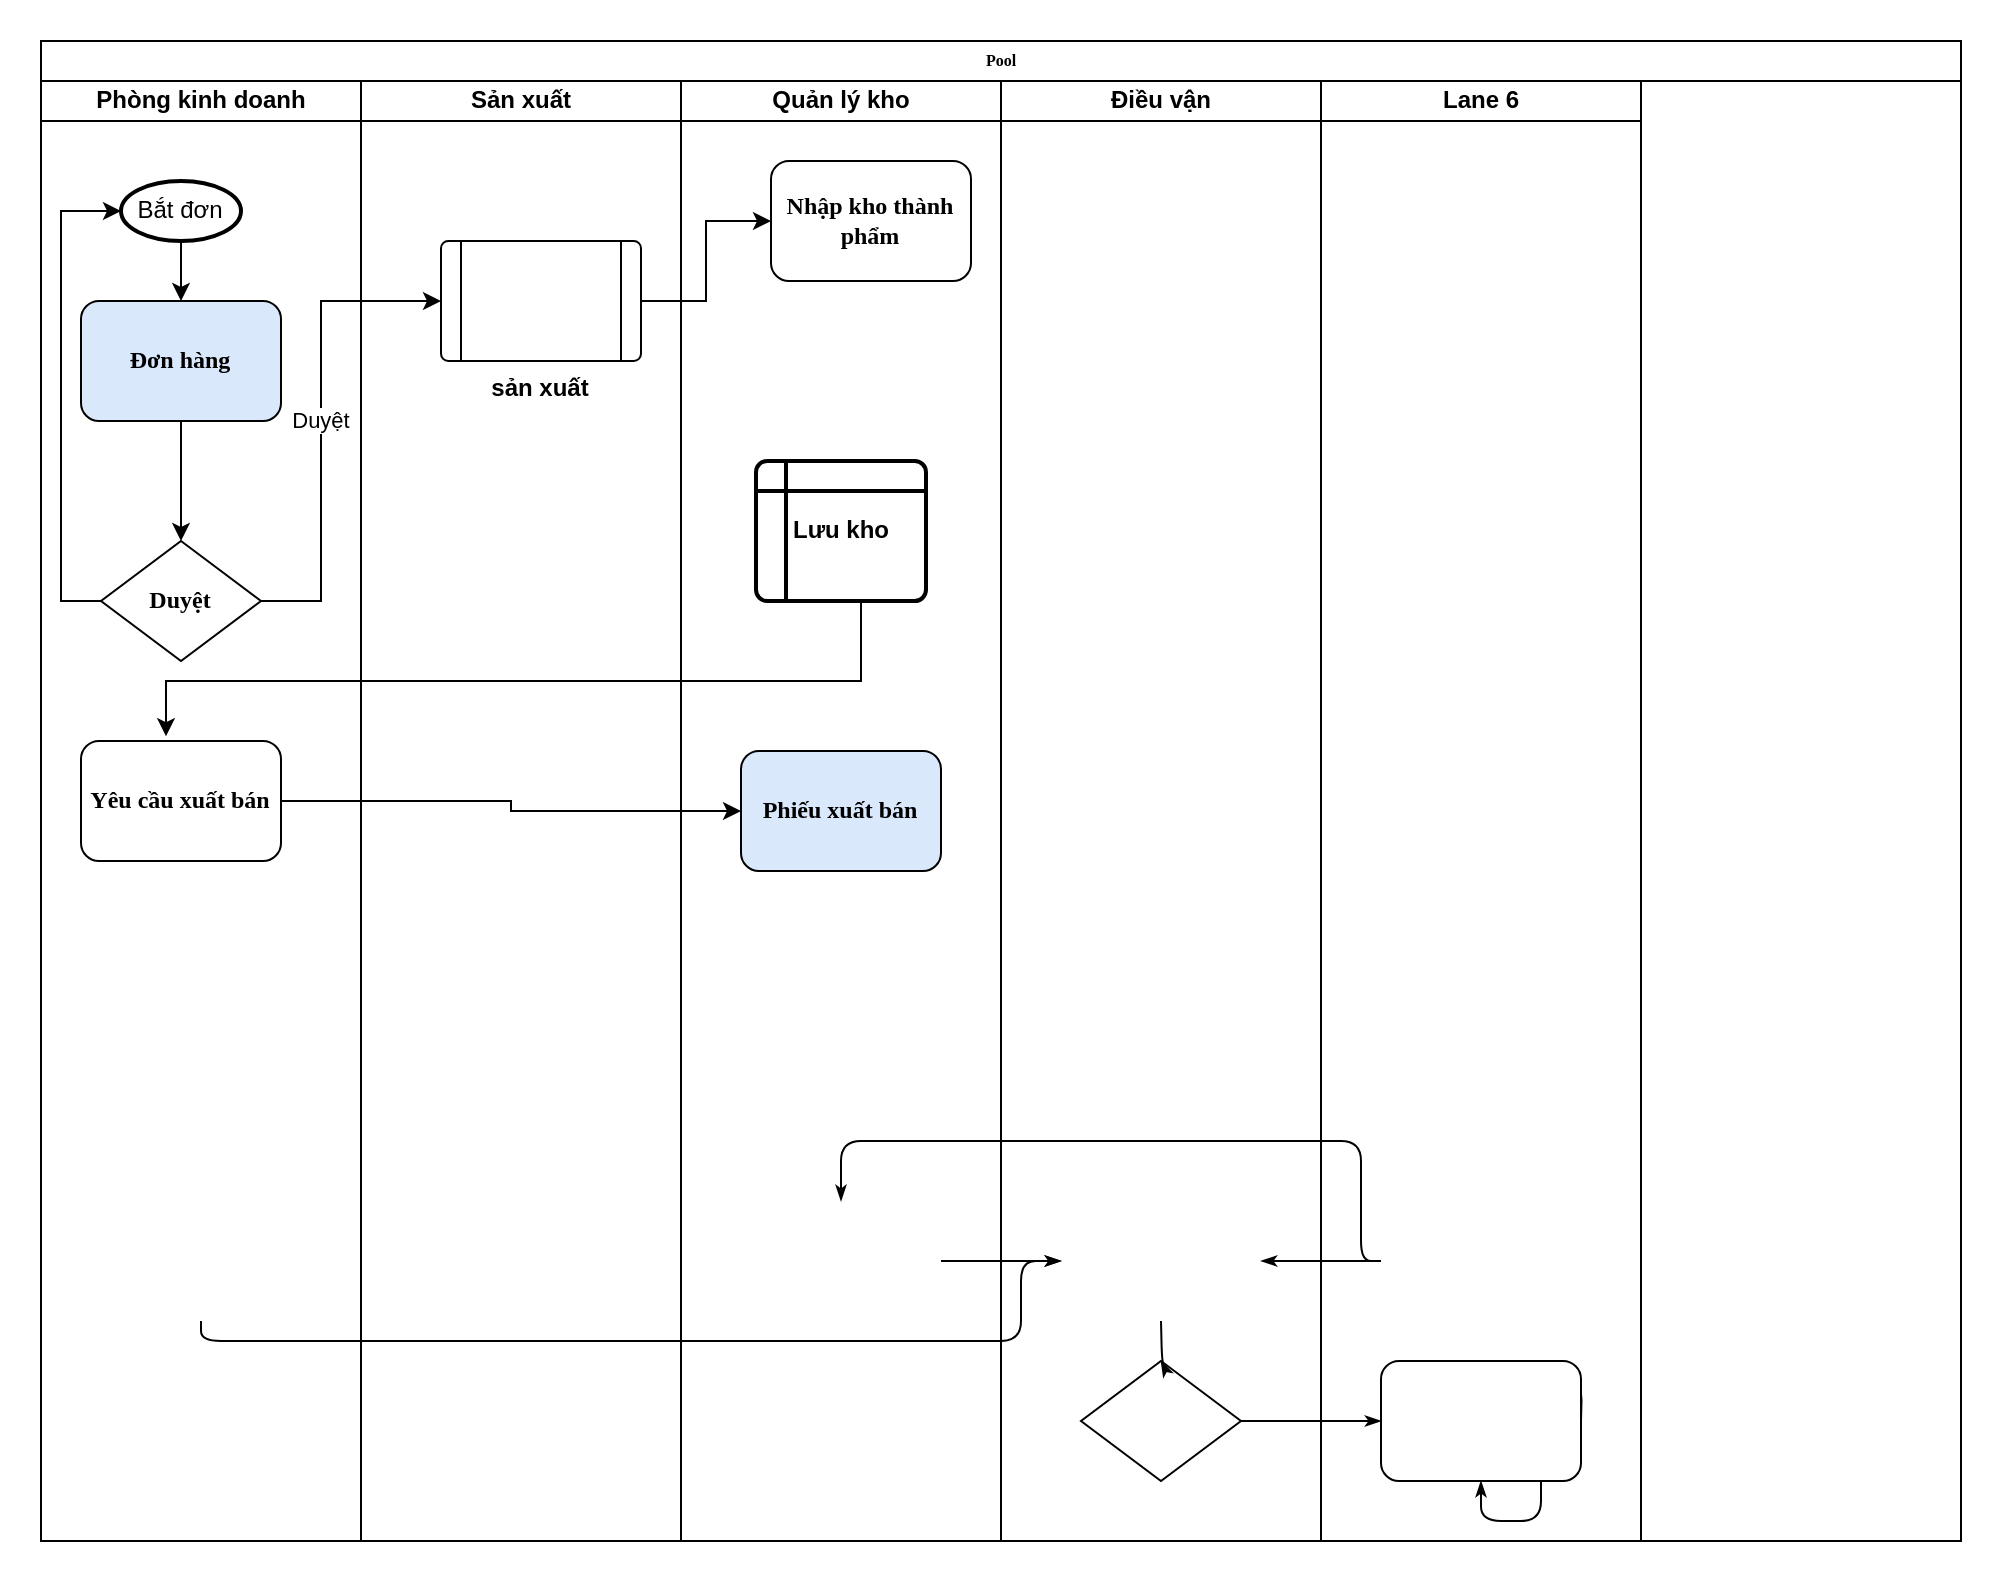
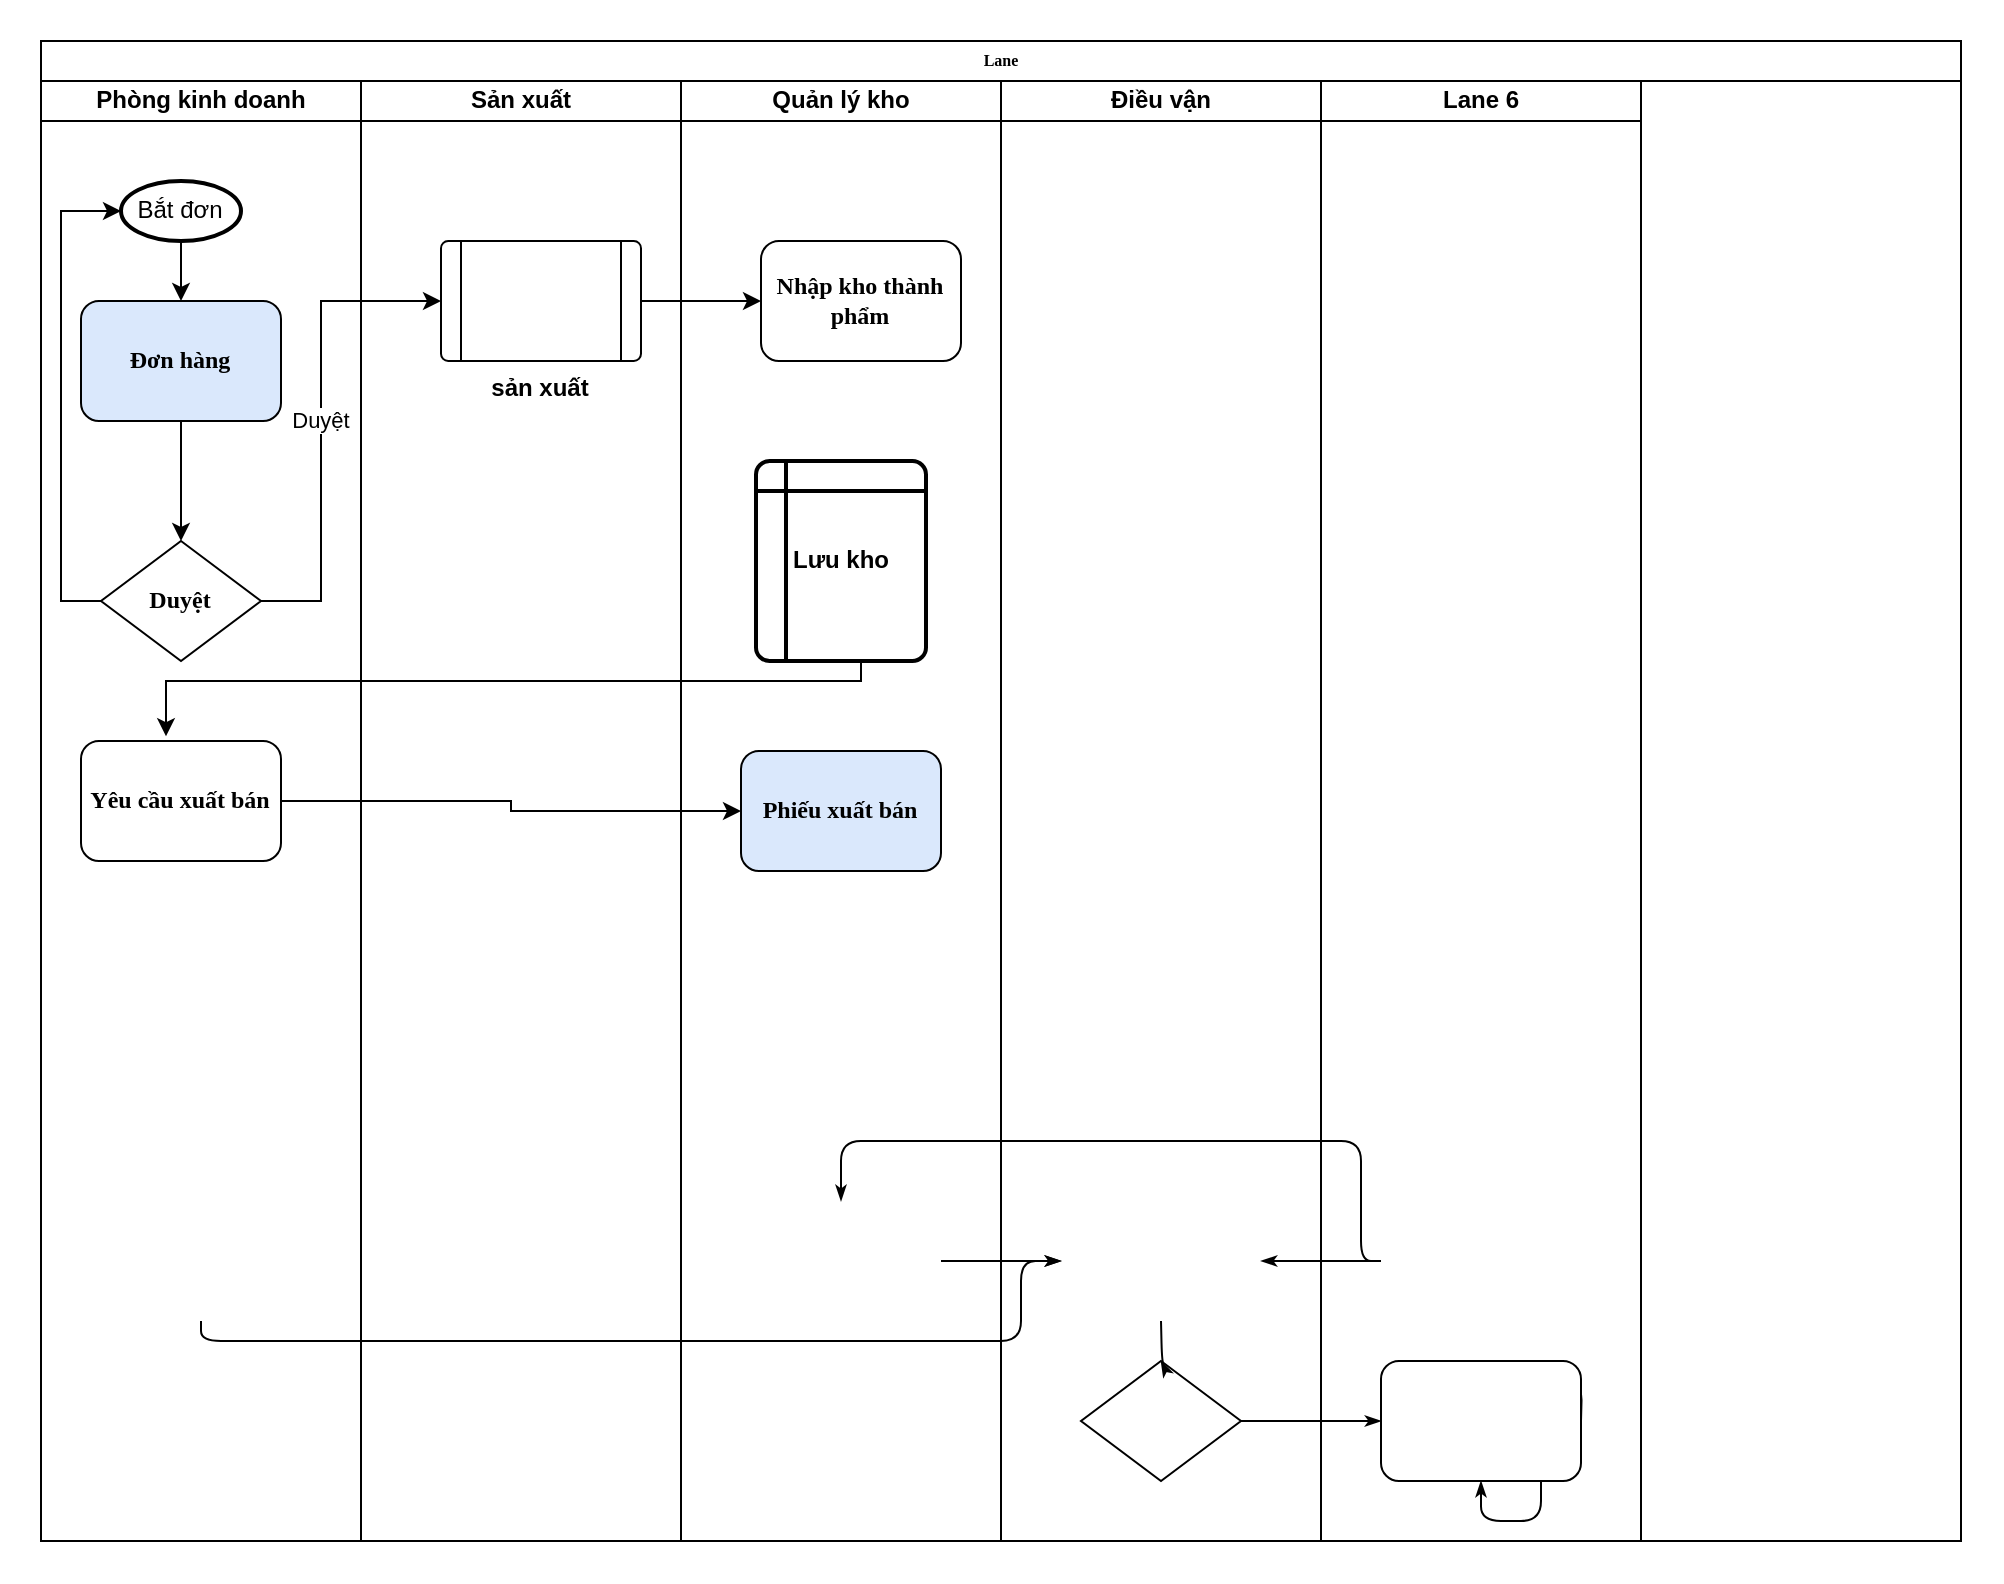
node "Pool": label "Pool" -> "Lane"
node "Nhập kho thành phẩm": moved (871, 221) -> (861, 301)
node "Lưu kho": size 170x140 -> 170x200
